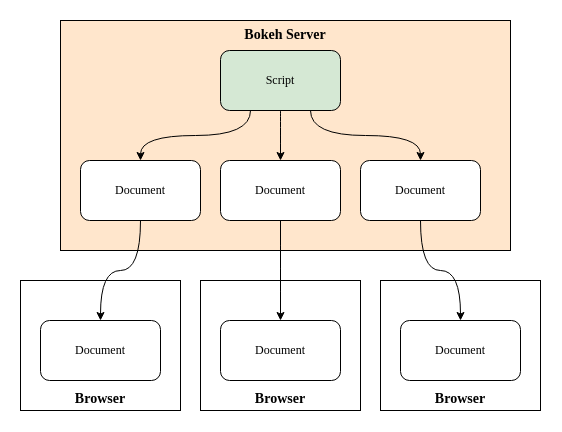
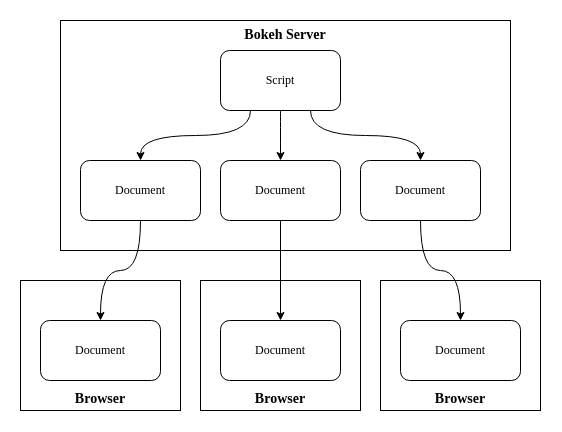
node "Script": fillcolor #d5e8d4 -> #ffffff
node "Bokeh Server": fillcolor #ffe6cc -> #ffffff
